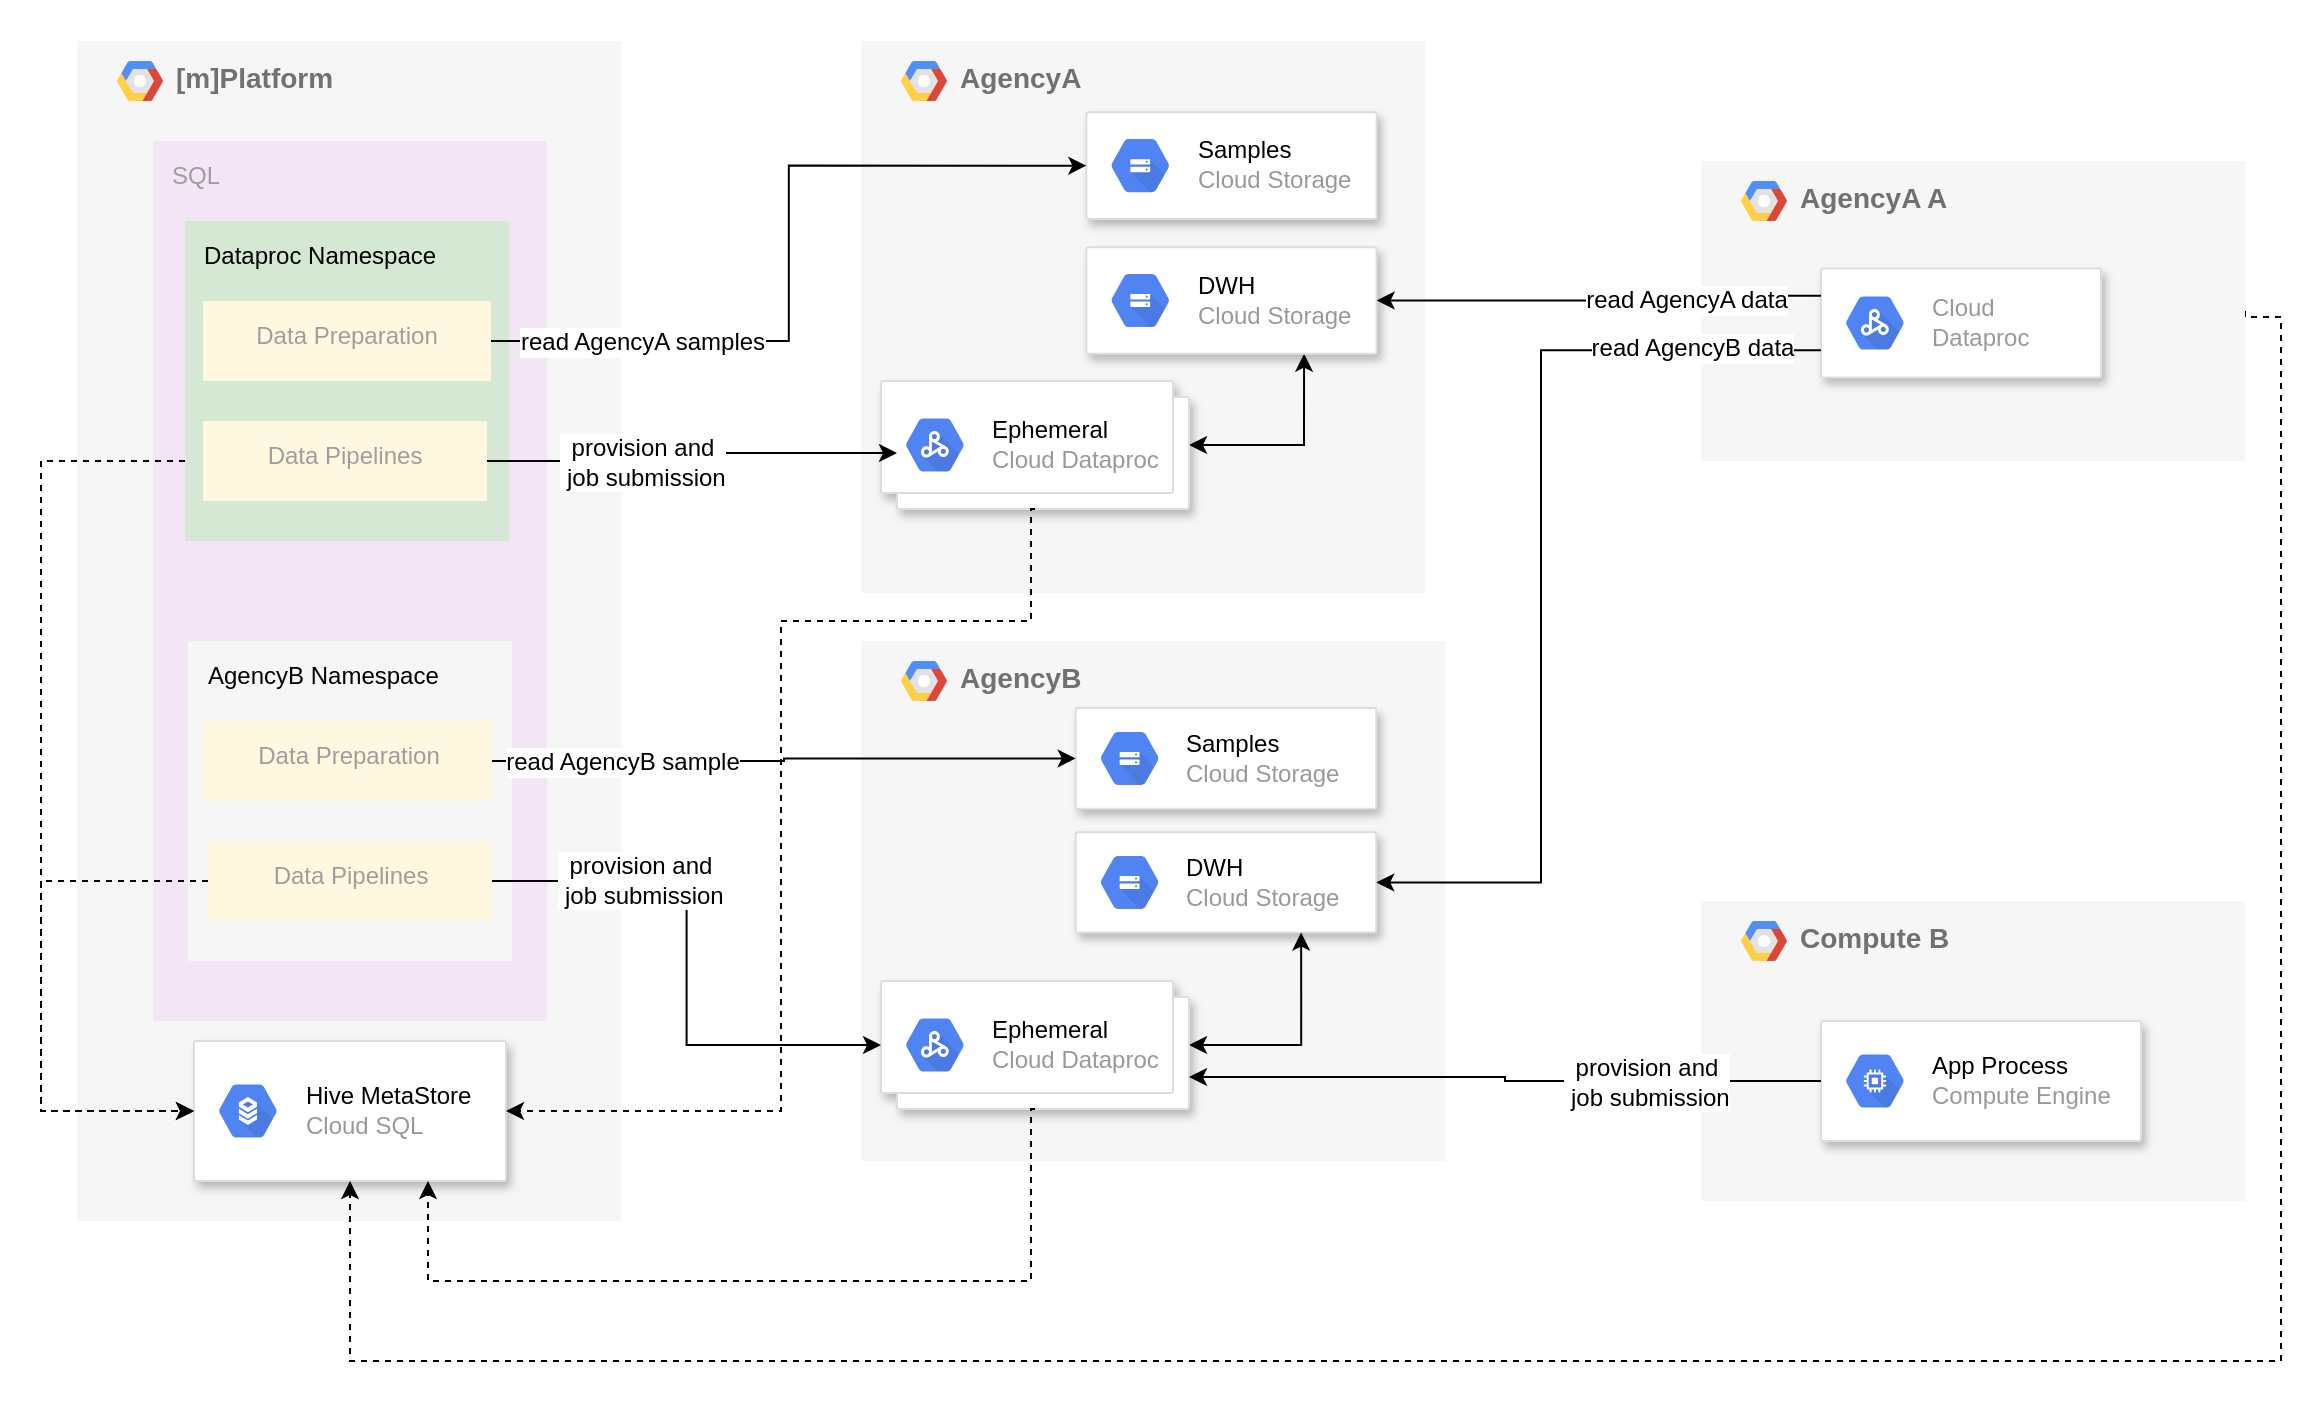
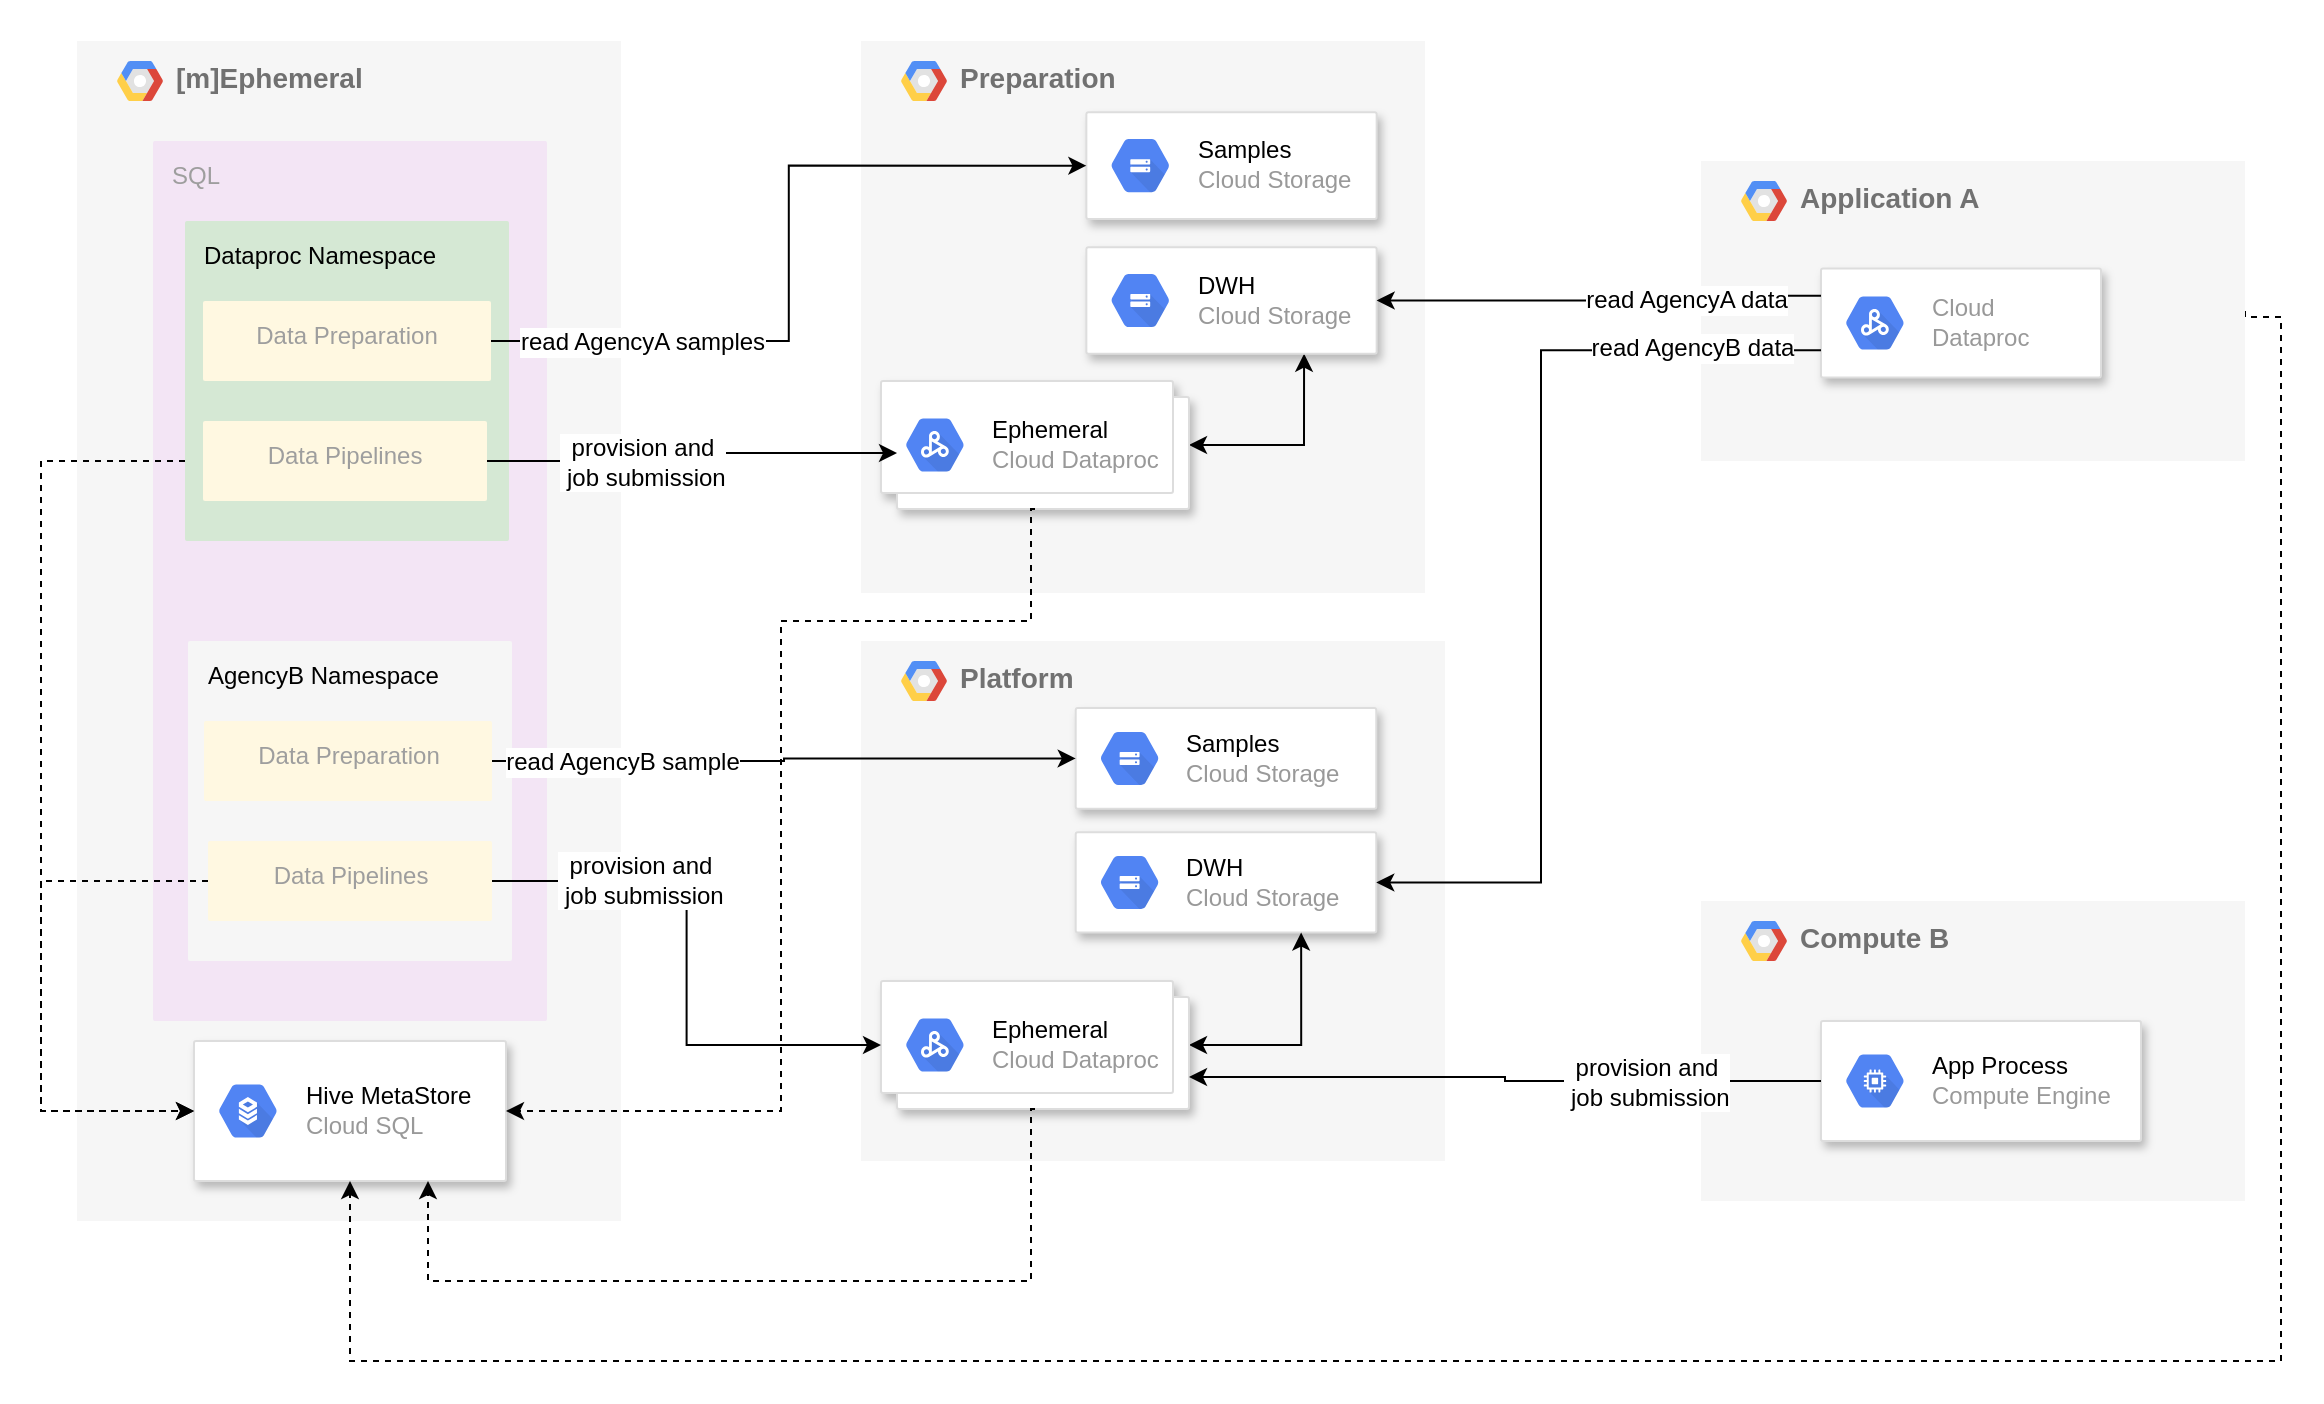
node "[m]Platform": label "[m]Platform" -> "[m]Ephemeral"
node "AgencyA": label "AgencyA" -> "Preparation"
node "AgencyA A": label "AgencyA A" -> "Application A"
node "AgencyB": label "AgencyB" -> "Platform"
